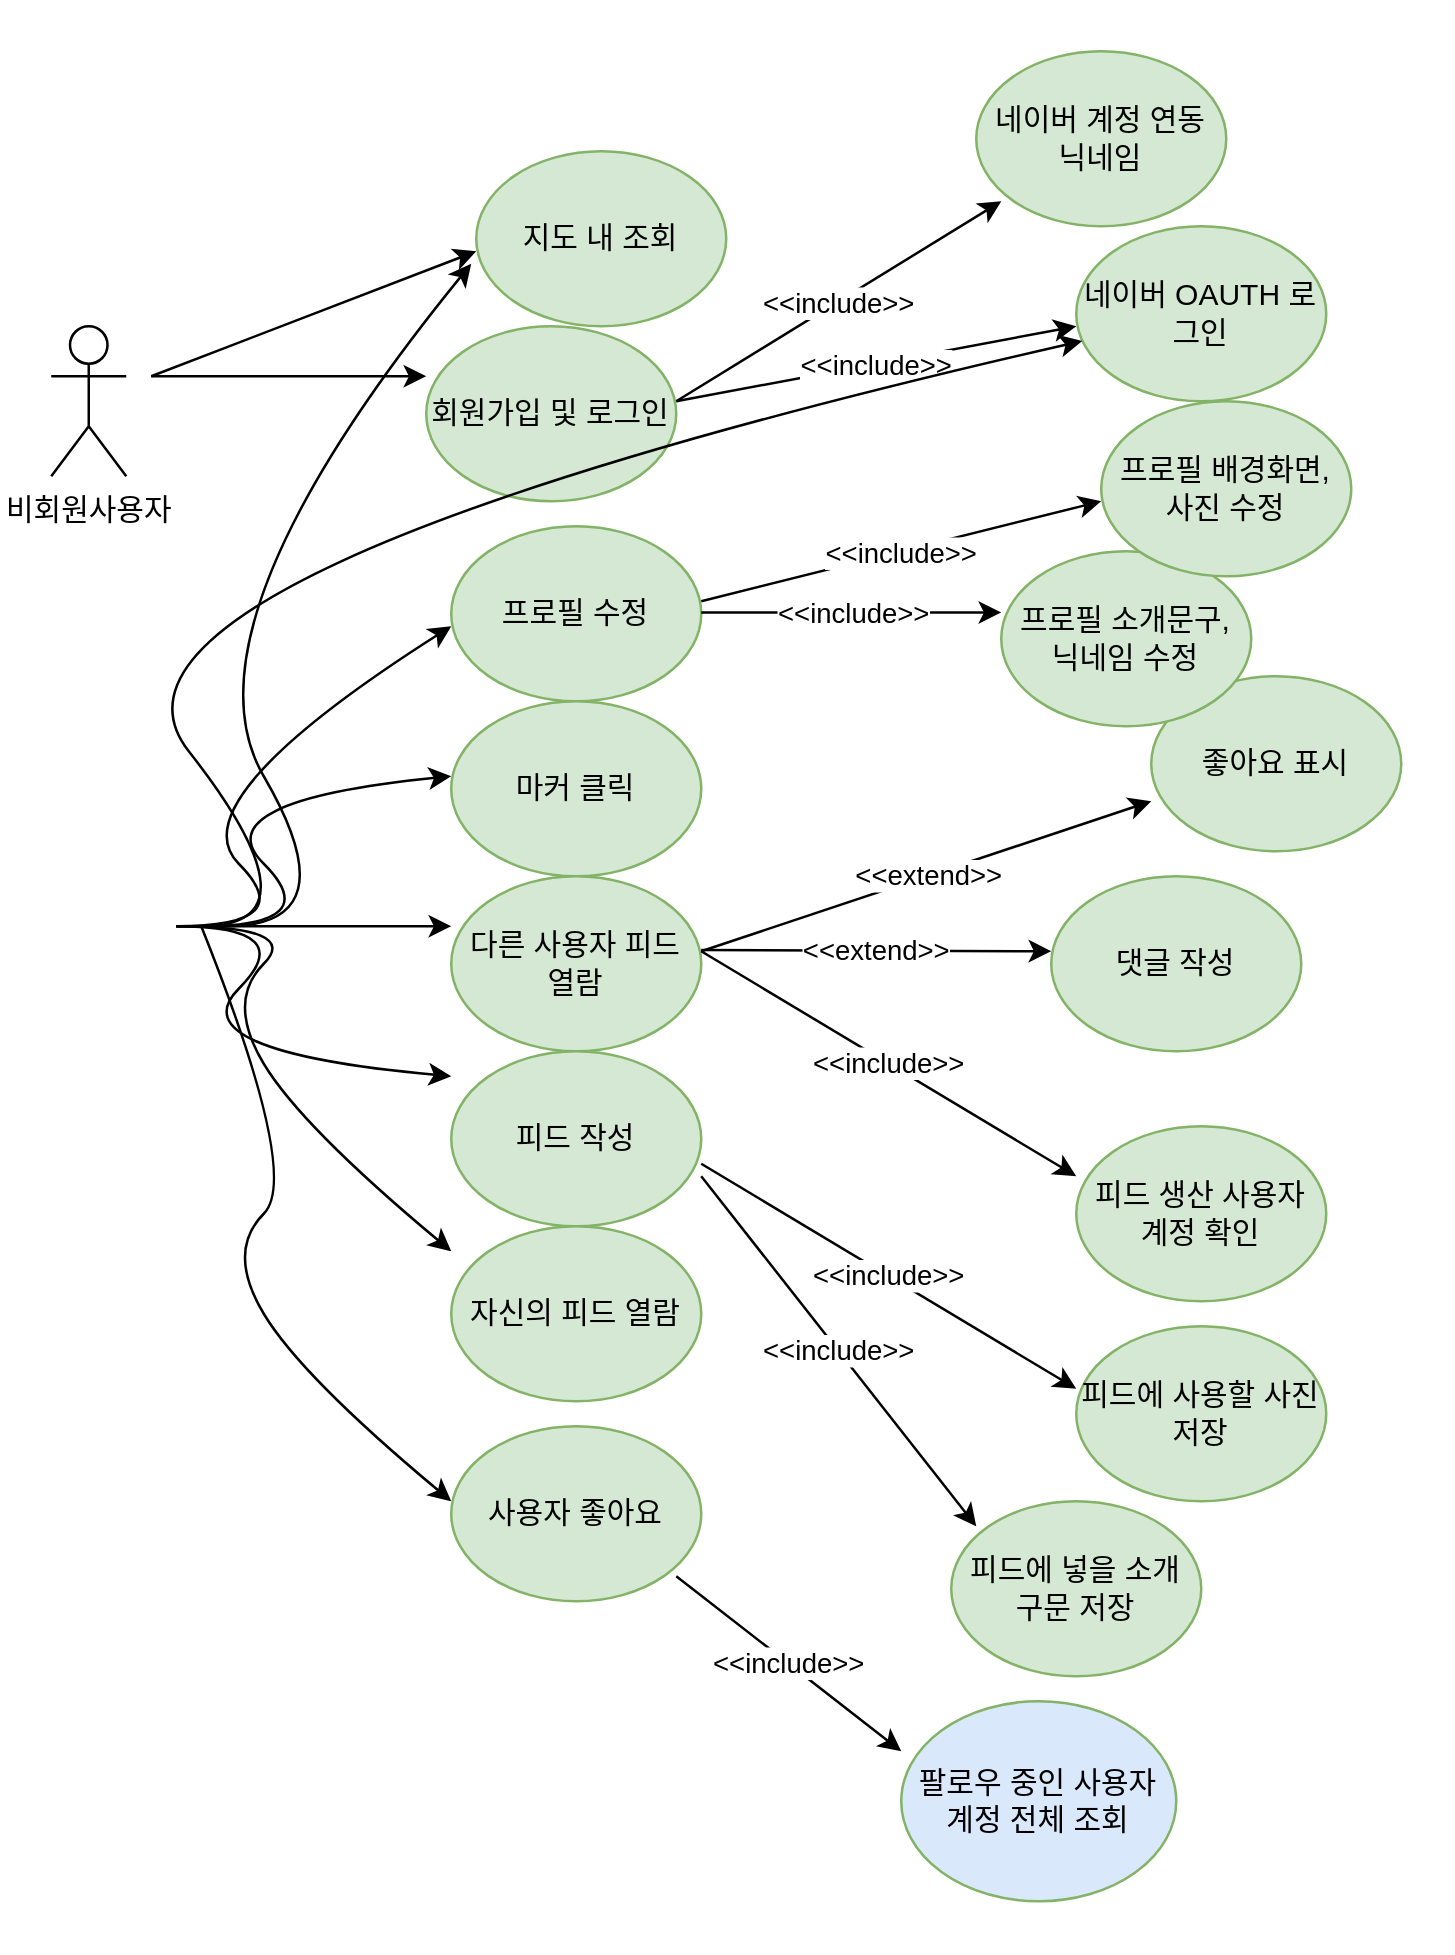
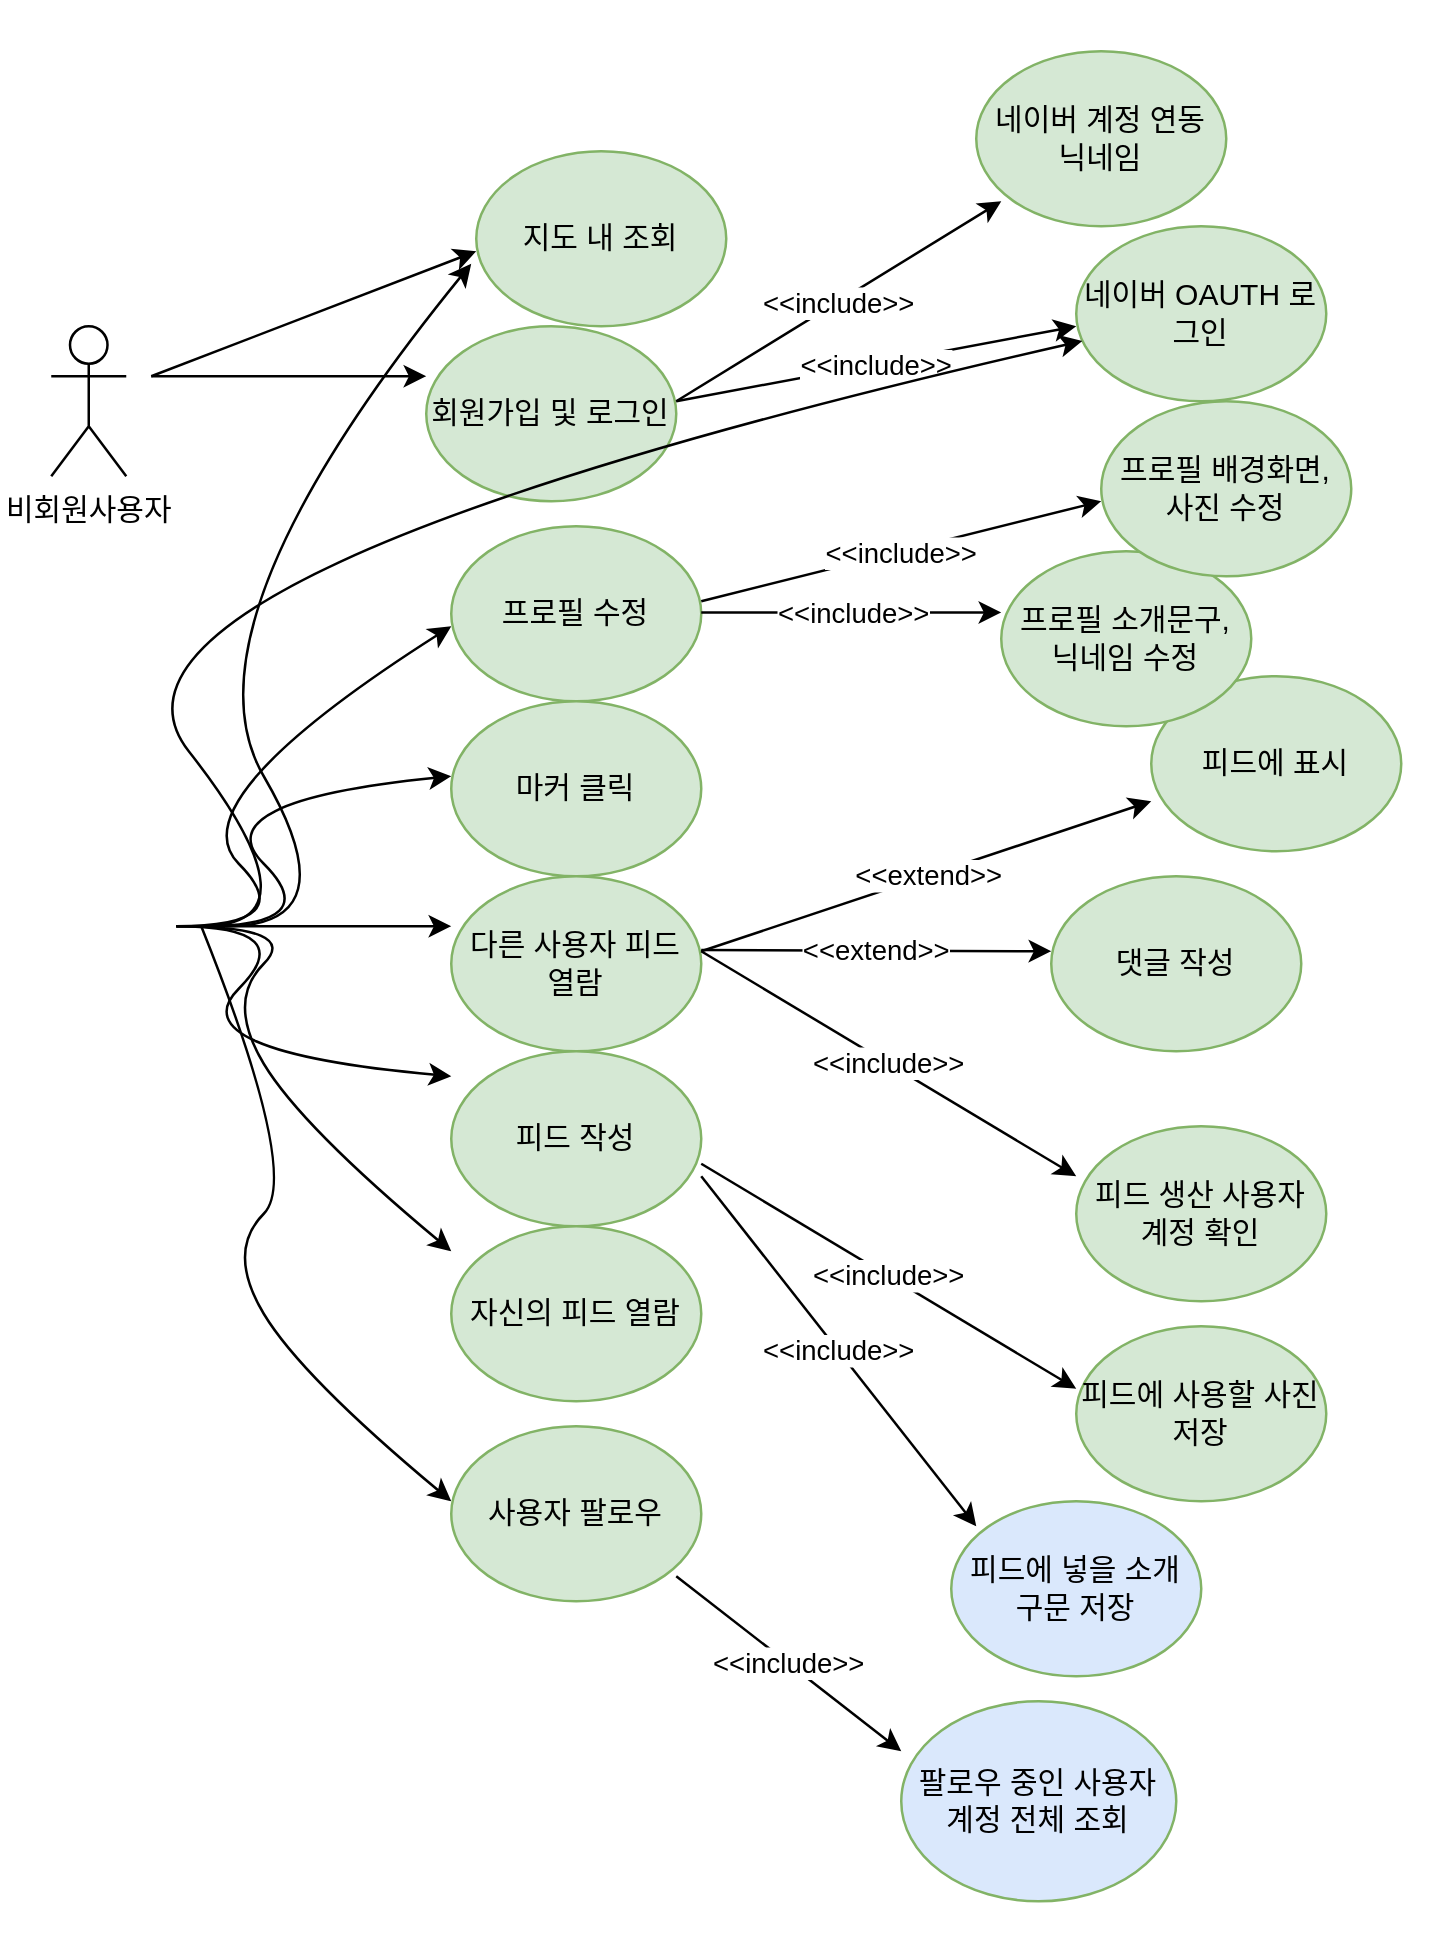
node "좋아요 표시": label "좋아요 표시" -> "피드에 표시"
node "사용자 좋아요": label "사용자 좋아요" -> "사용자 팔로우"
node "피드에 넣을 소개 구문 저장": fillcolor #d5e8d4 -> #dae8fc
